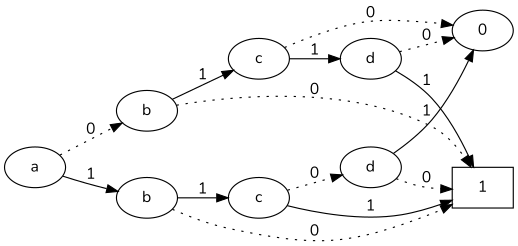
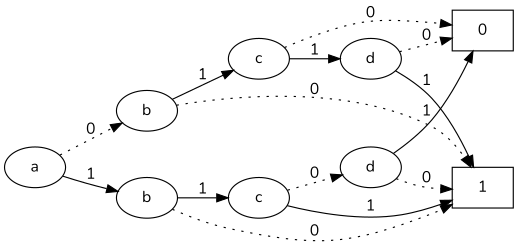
node "0": shape ellipse -> box
